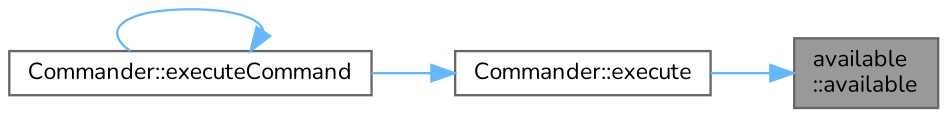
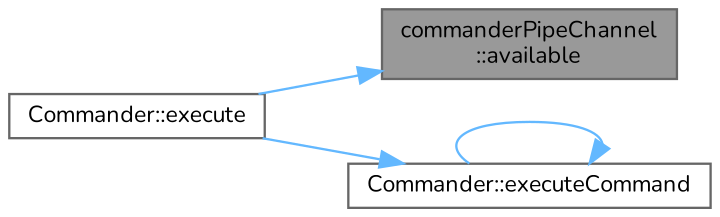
edge "Commander::executeCommand" -> "Commander::execute": reversed
node "available ::available": label "available ::available" -> "commanderPipeChannel ::available"
